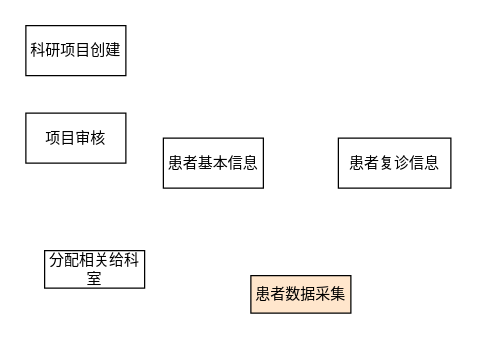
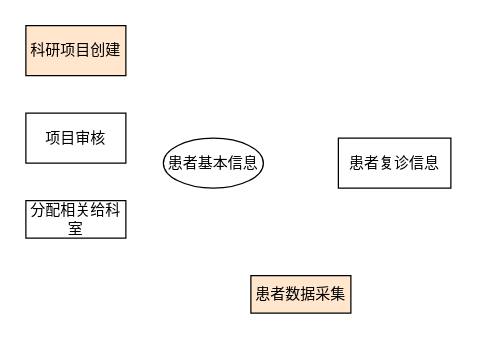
node "科研项目创建": fillcolor #ffffff -> #ffe6cc
node "患者基本信息": shape rectangle -> ellipse
node "分配相关给科室": moved (94, 269) -> (76, 219)
